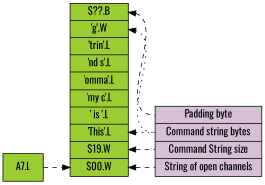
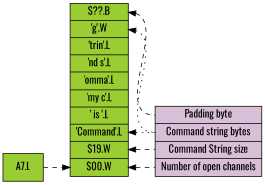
node "$??.B": text "'This'.L" -> "'Command'.L"
node "Padding byte": text "String of open channels" -> "Number of open channels"
